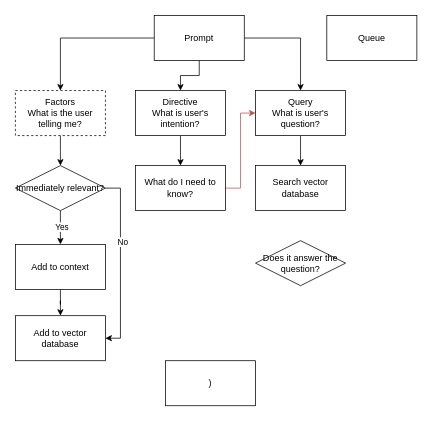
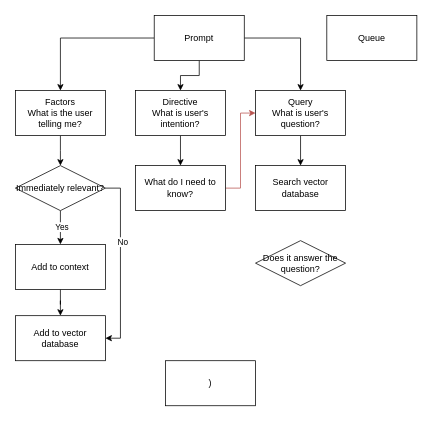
node "Factors What is the user telling me?": style dashed -> solid
